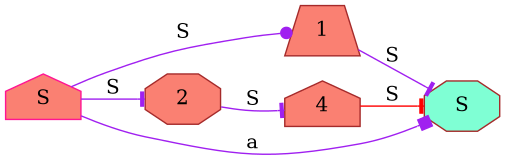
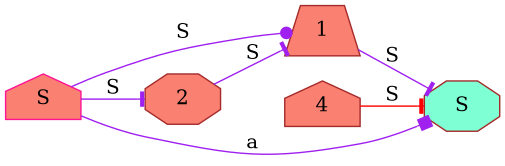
edge "2" -> "4": now "2" -> "1"
